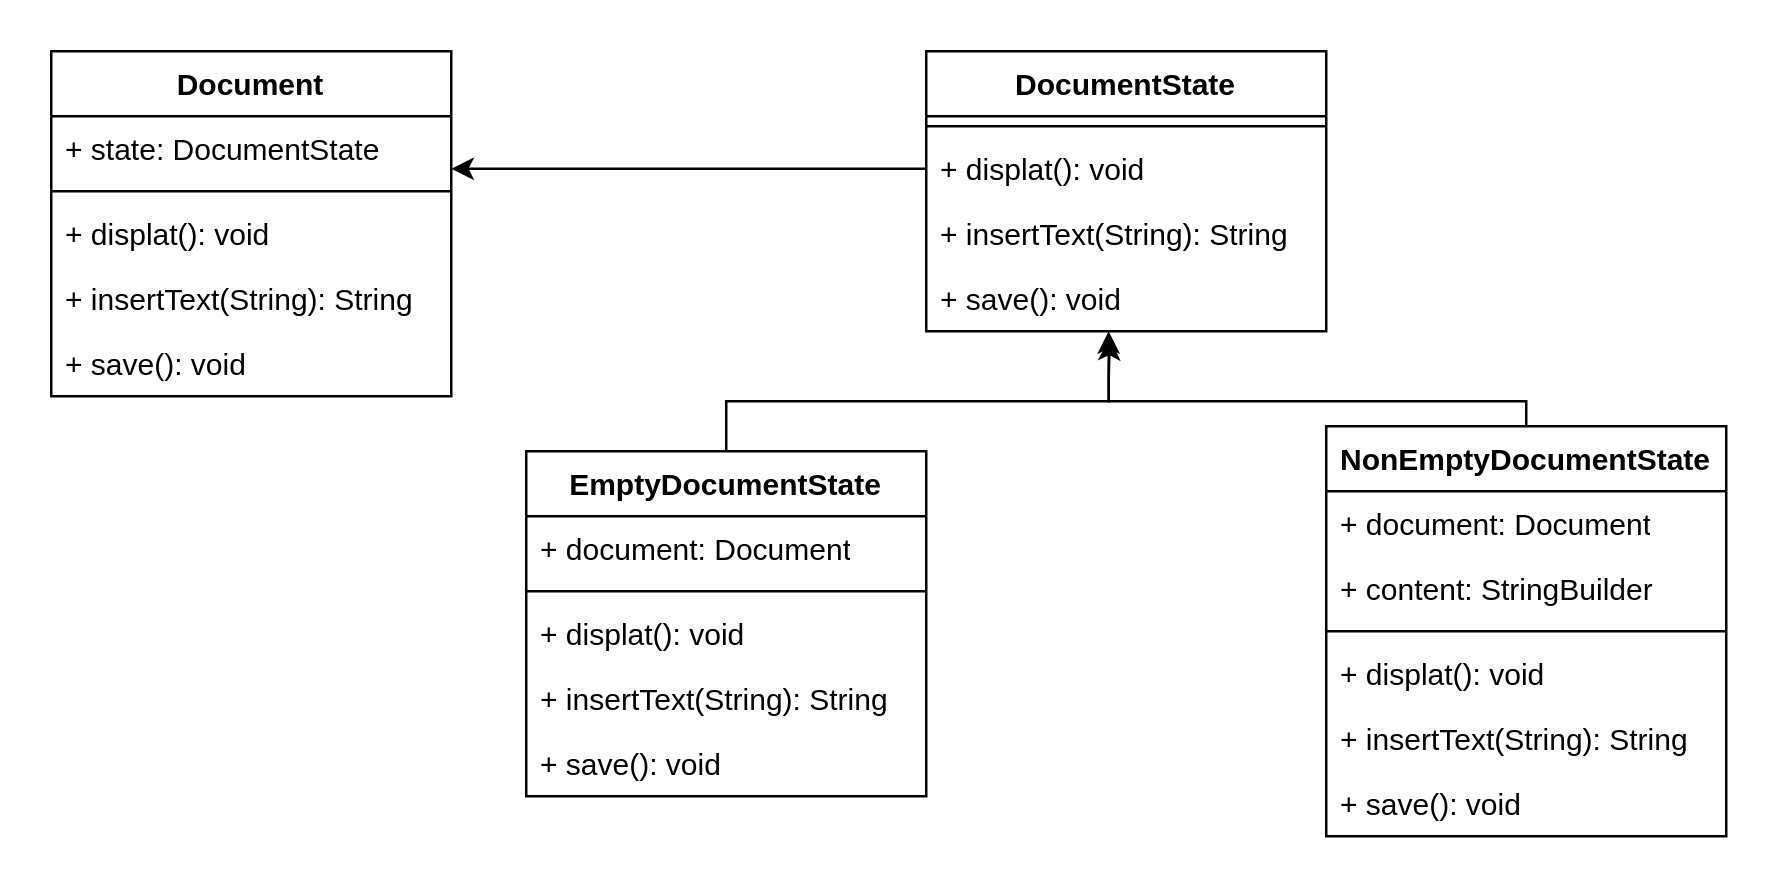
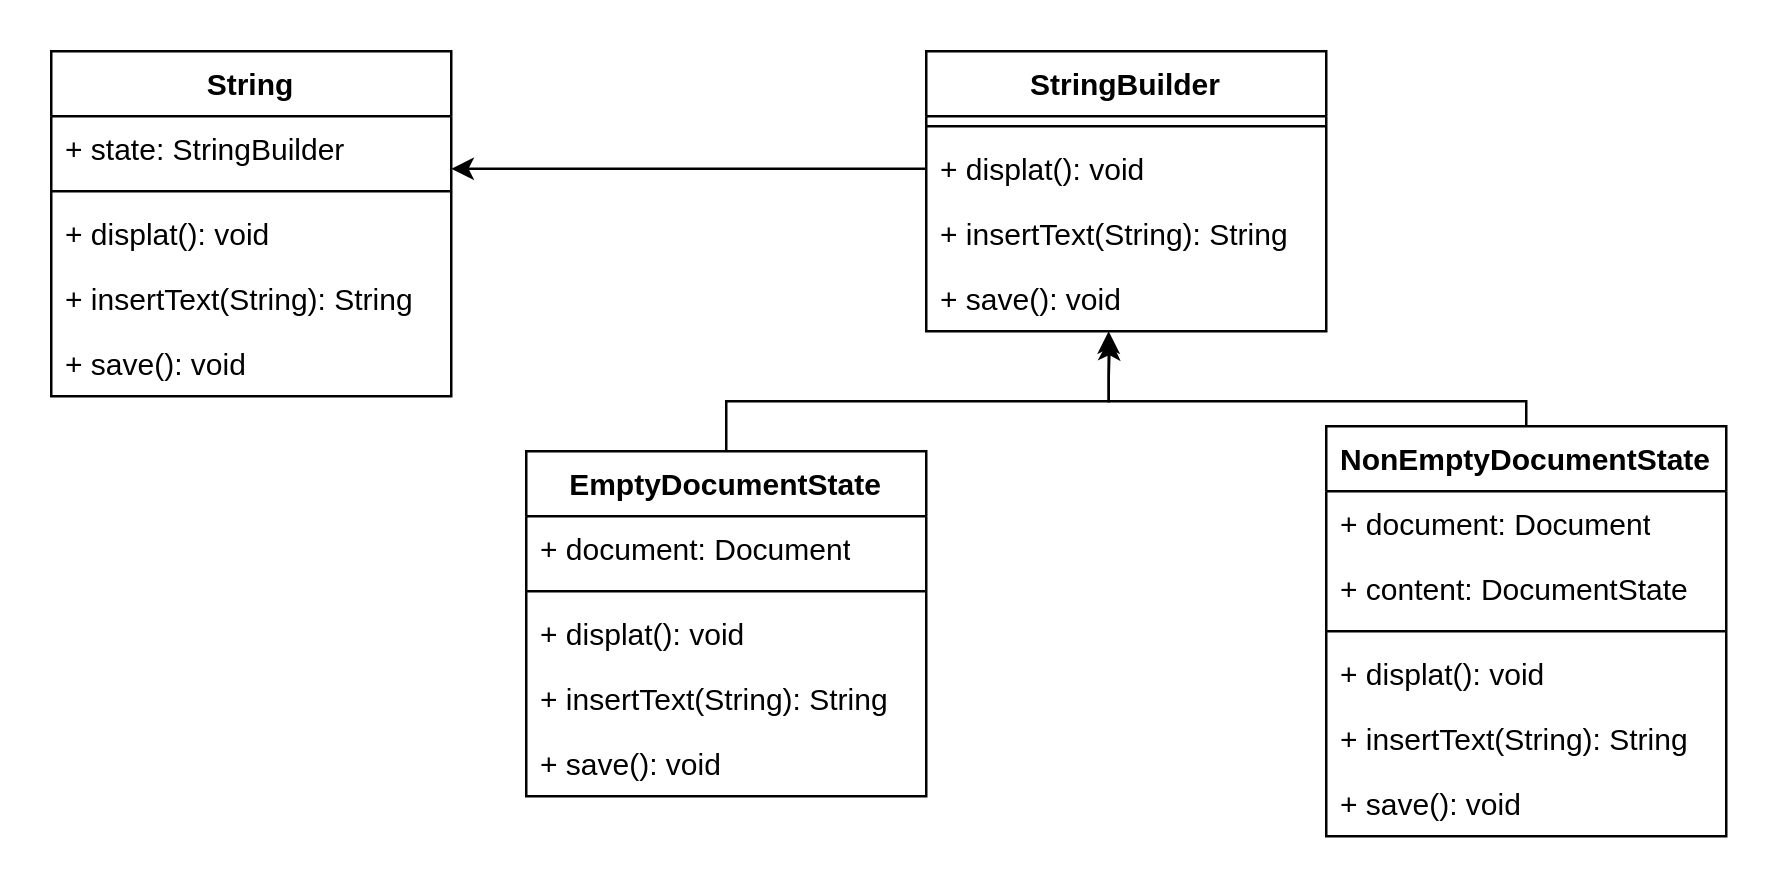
node "Document": label "Document" -> "String"
node "DocumentState": label "DocumentState" -> "StringBuilder"
node "+ state: DocumentState": label "+ state: DocumentState" -> "+ state: StringBuilder"
node "+ content: StringBuilder": label "+ content: StringBuilder" -> "+ content: DocumentState"
